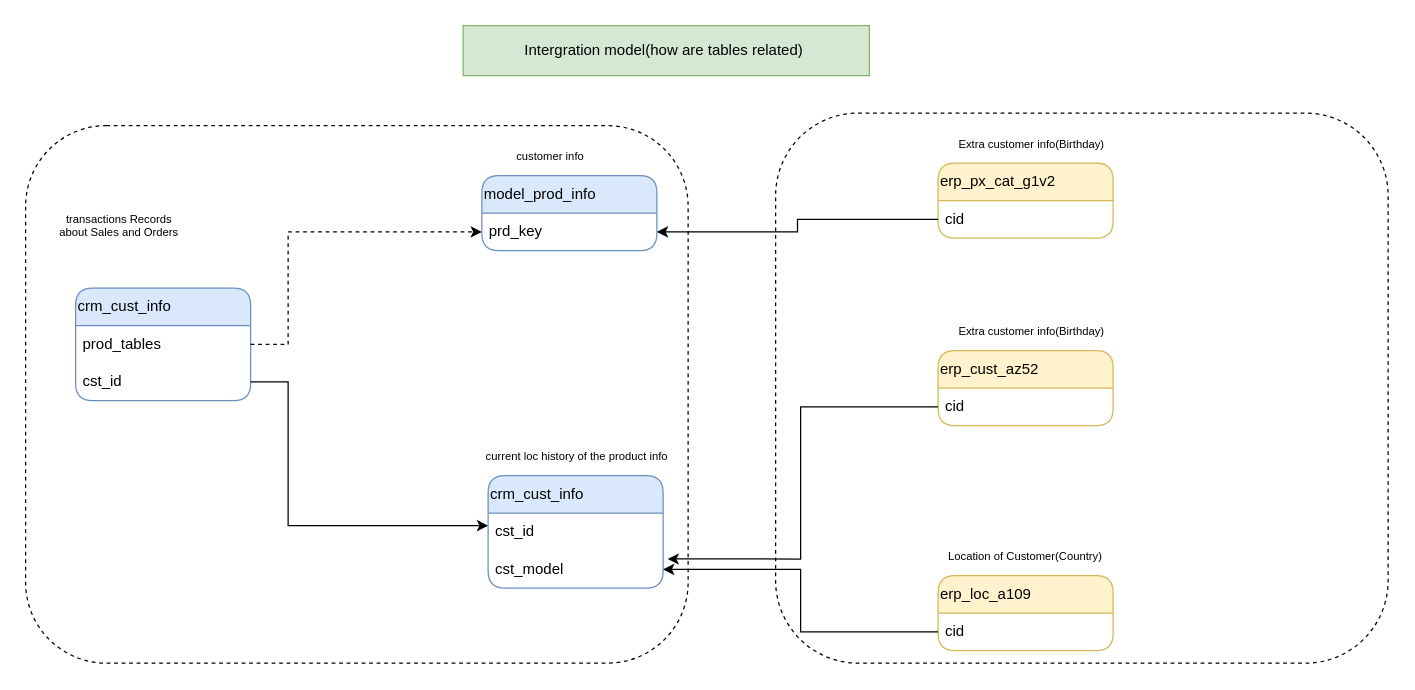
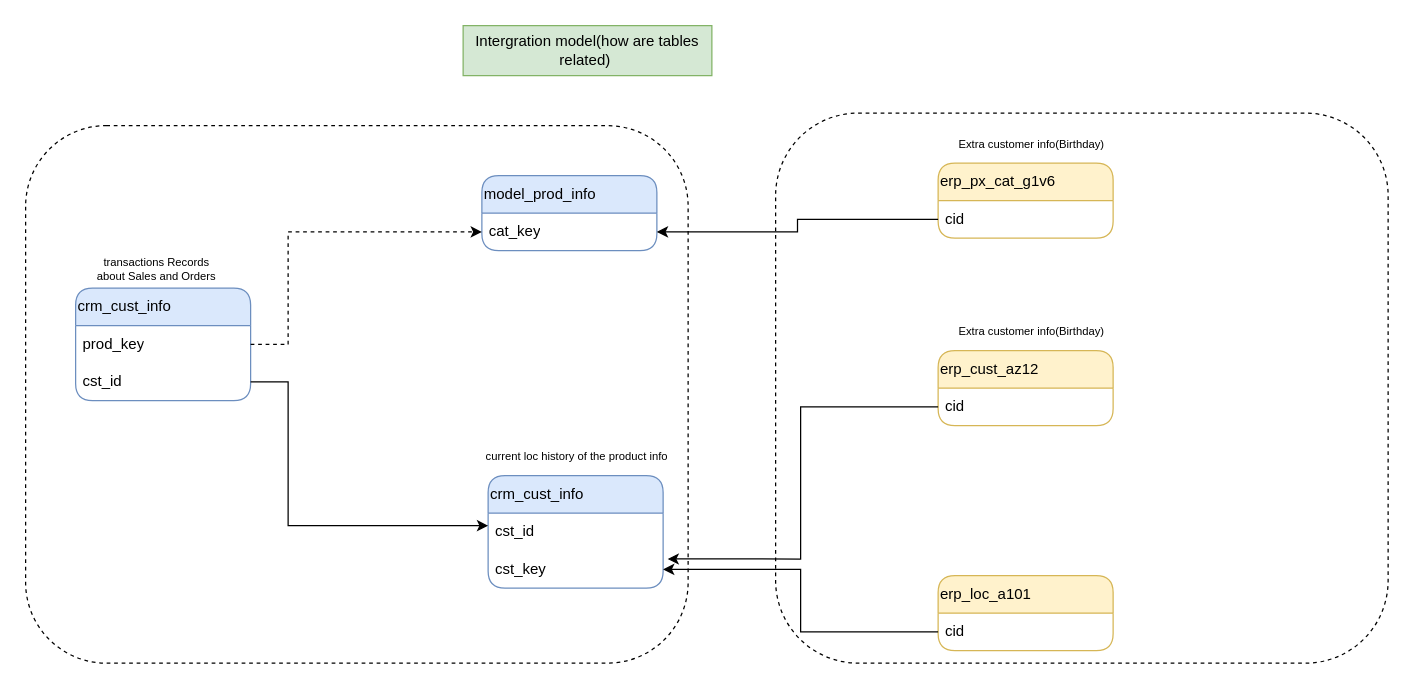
node "Intergration model(how are tables related)": size 406x50 -> 249x50
node "customer info": removed
node "erp_px_cat_g1v2": label "erp_px_cat_g1v2" -> "erp_px_cat_g1v6"
node "transactions Records about Sales and Orders": moved (119, 226) -> (157, 269)
node "prd_key": label "prd_key" -> "cat_key"
node "prod_tables": label "prod_tables" -> "prod_key"
node "erp_cust_az52": label "erp_cust_az52" -> "erp_cust_az12"
node "Location of Customer(Country)": removed
node "cst_model": label "cst_model" -> "cst_key"
node "erp_loc_a109": label "erp_loc_a109" -> "erp_loc_a101"
